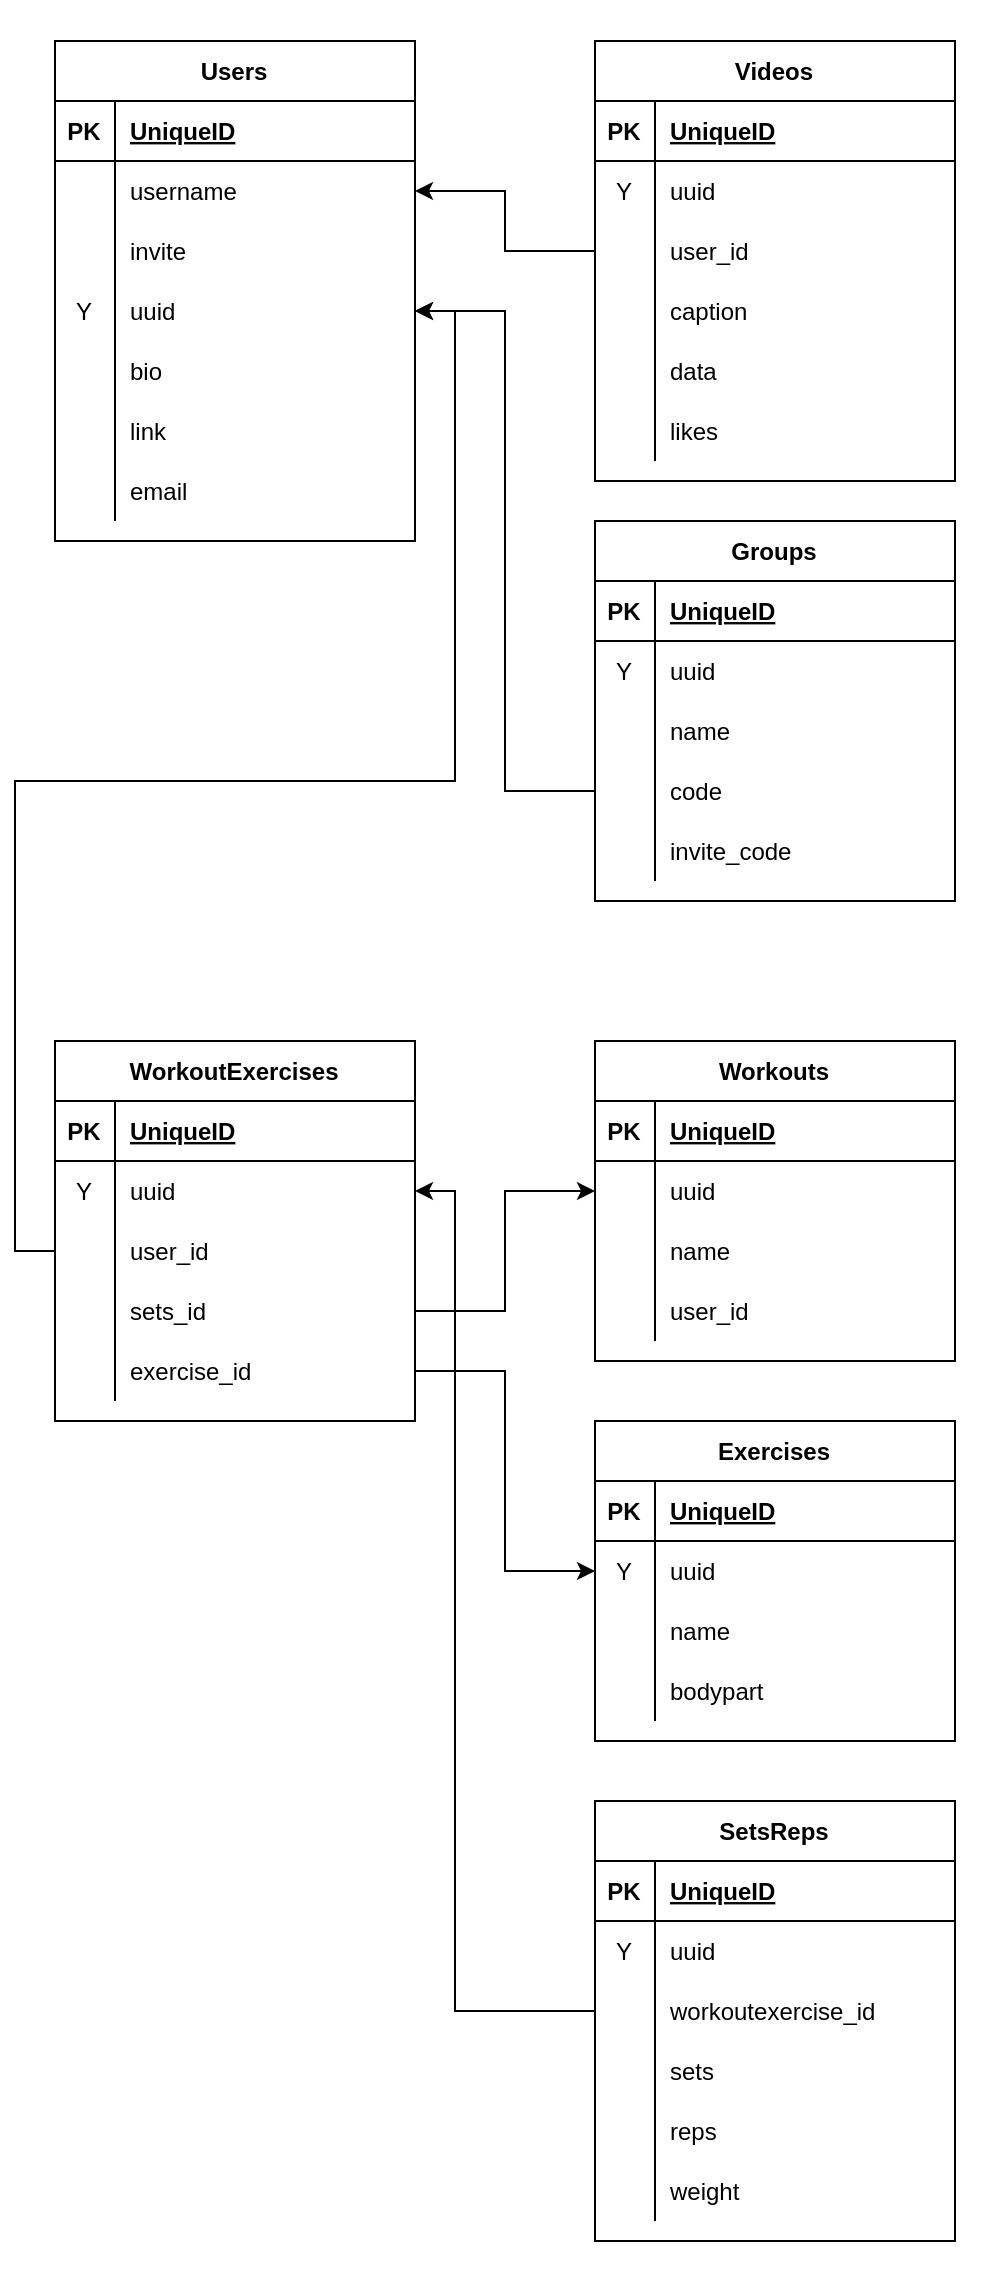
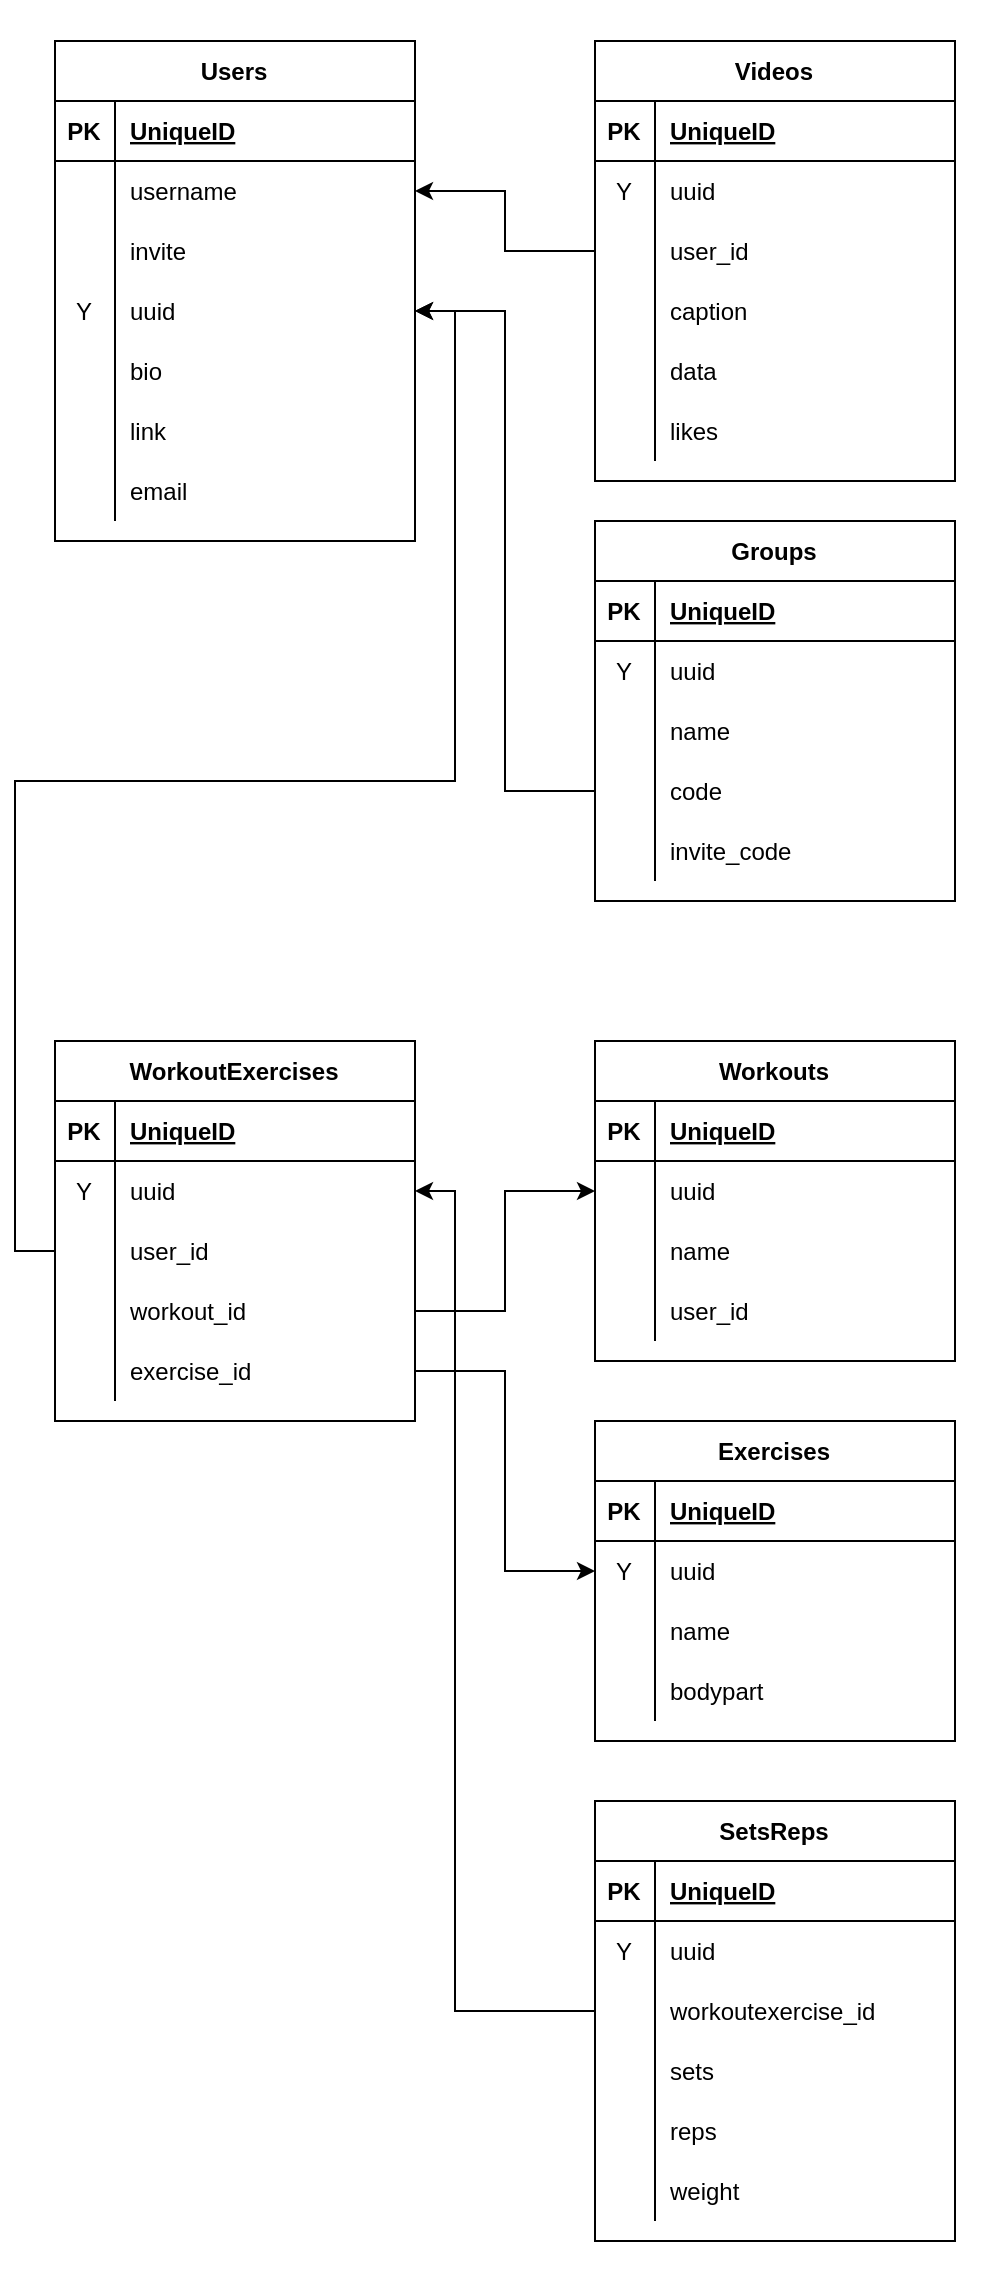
node "sets_id": label "sets_id" -> "workout_id"
